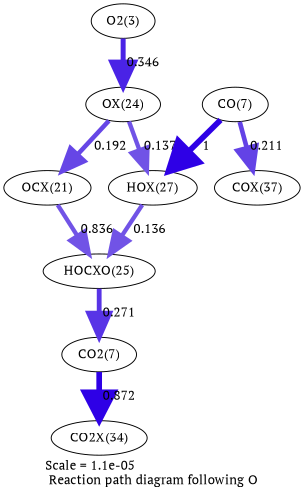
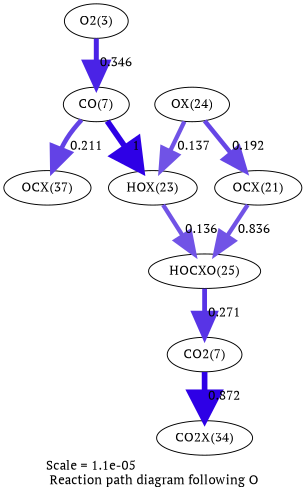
edge "O2(3)" -> "OX(24)": now "O2(3)" -> "CO(7)"
node "HOX(27)": label "HOX(27)" -> "HOX(23)"
node "COX(37)": label "COX(37)" -> "OCX(37)"
